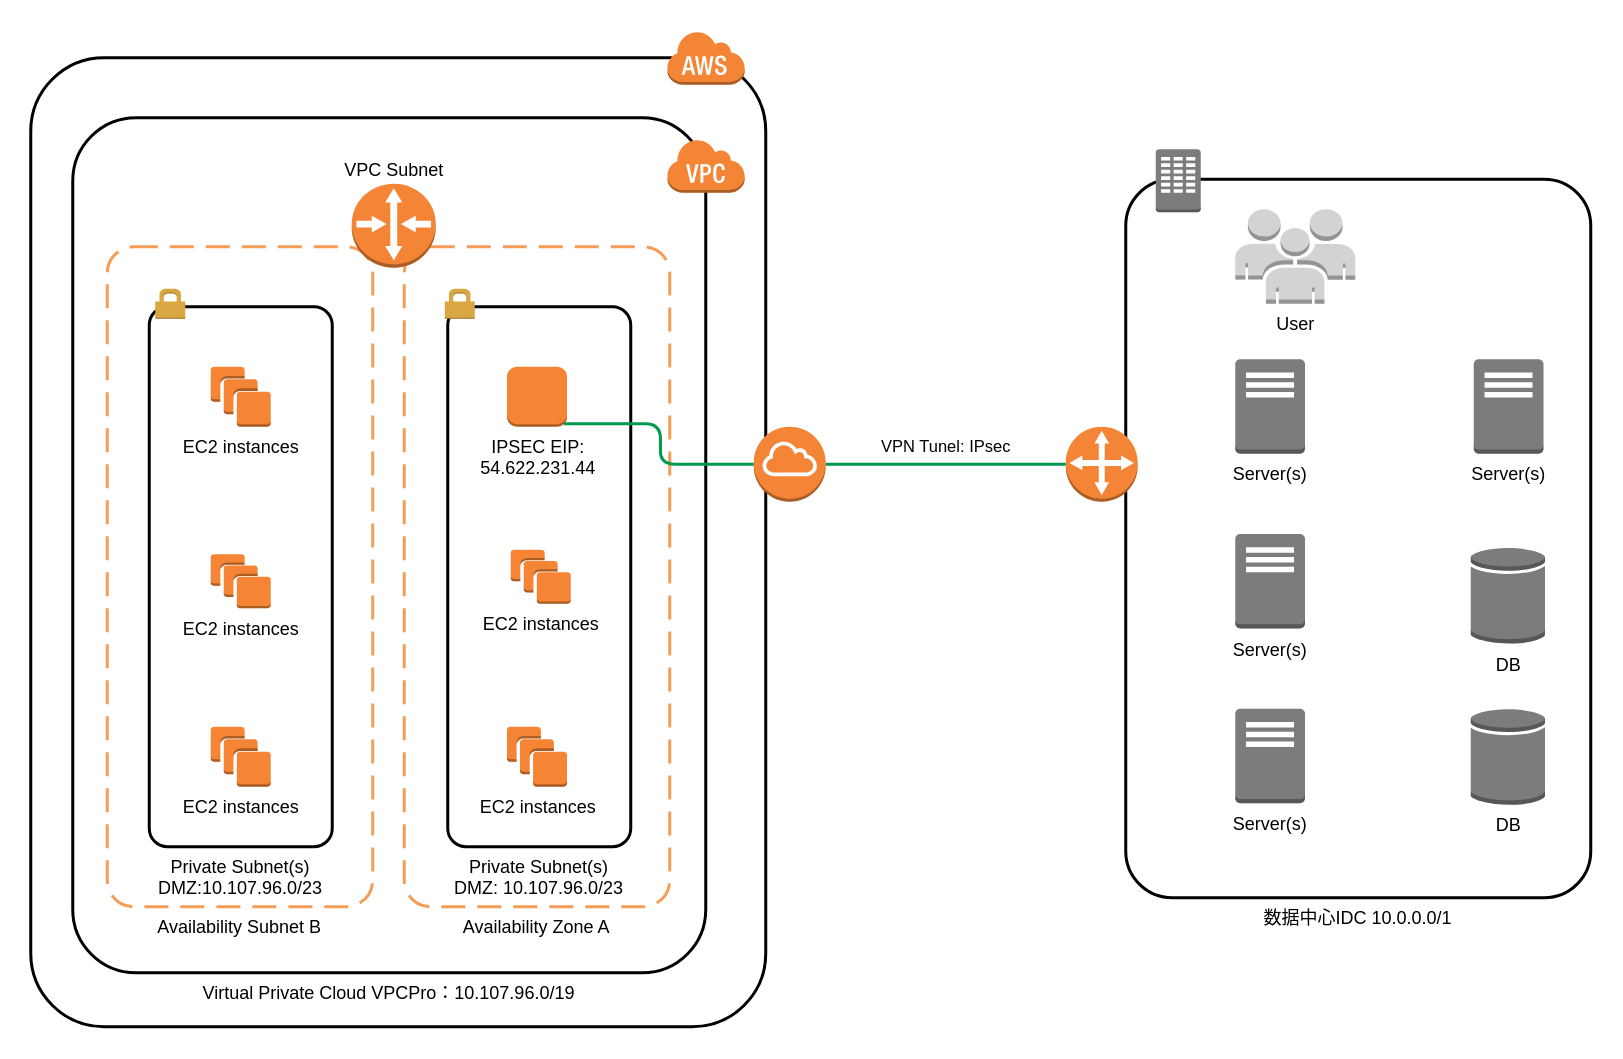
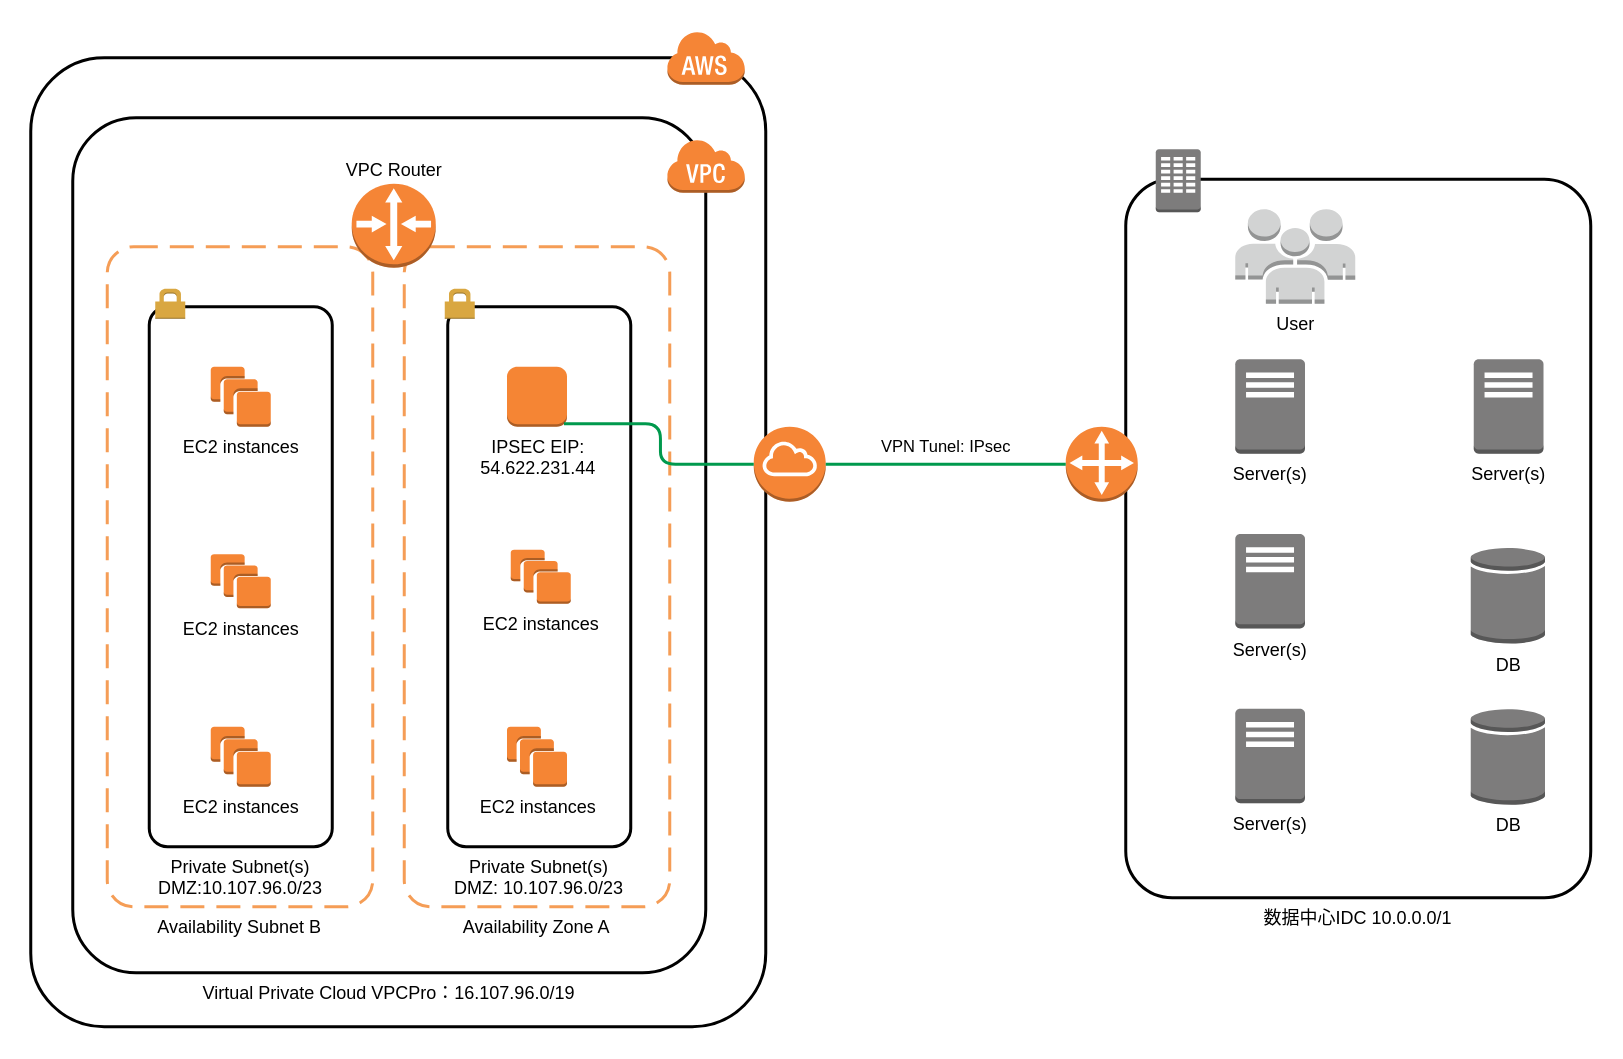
node "VPC Subnet": label "VPC Subnet" -> "VPC Router"
node "Virtual Private Cloud VPCPro：10.107.96.0/19": label "Virtual Private Cloud VPCPro：10.107.96.0/19" -> "Virtual Private Cloud VPCPro：16.107.96.0/19"
